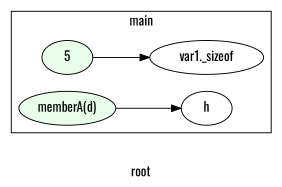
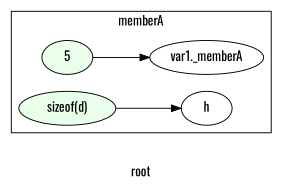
cluster "main": label "main" -> "memberA"
node "var1._sizeof": label "var1._sizeof" -> "var1._memberA"
node "memberA(d)": label "memberA(d)" -> "sizeof(d)"
